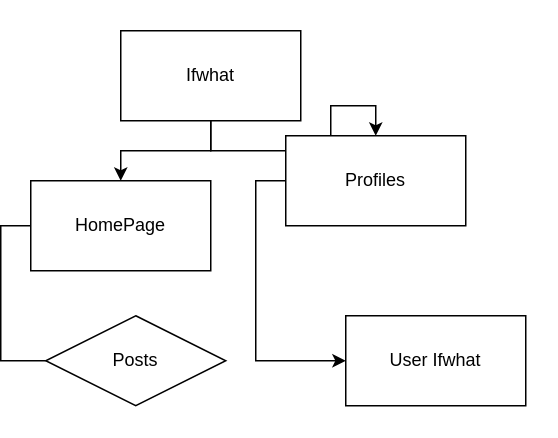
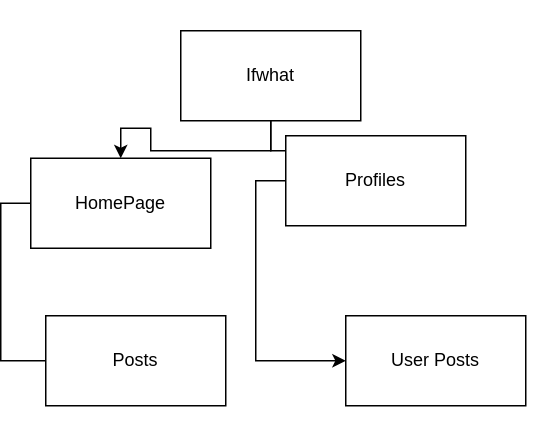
node "Ifwhat": moved (211, 76) -> (271, 76)
node "HomePage": moved (121, 226) -> (121, 203)
node "Posts": shape diamond -> rectangle
node "User Ifwhat": label "User Ifwhat" -> "User Posts"
